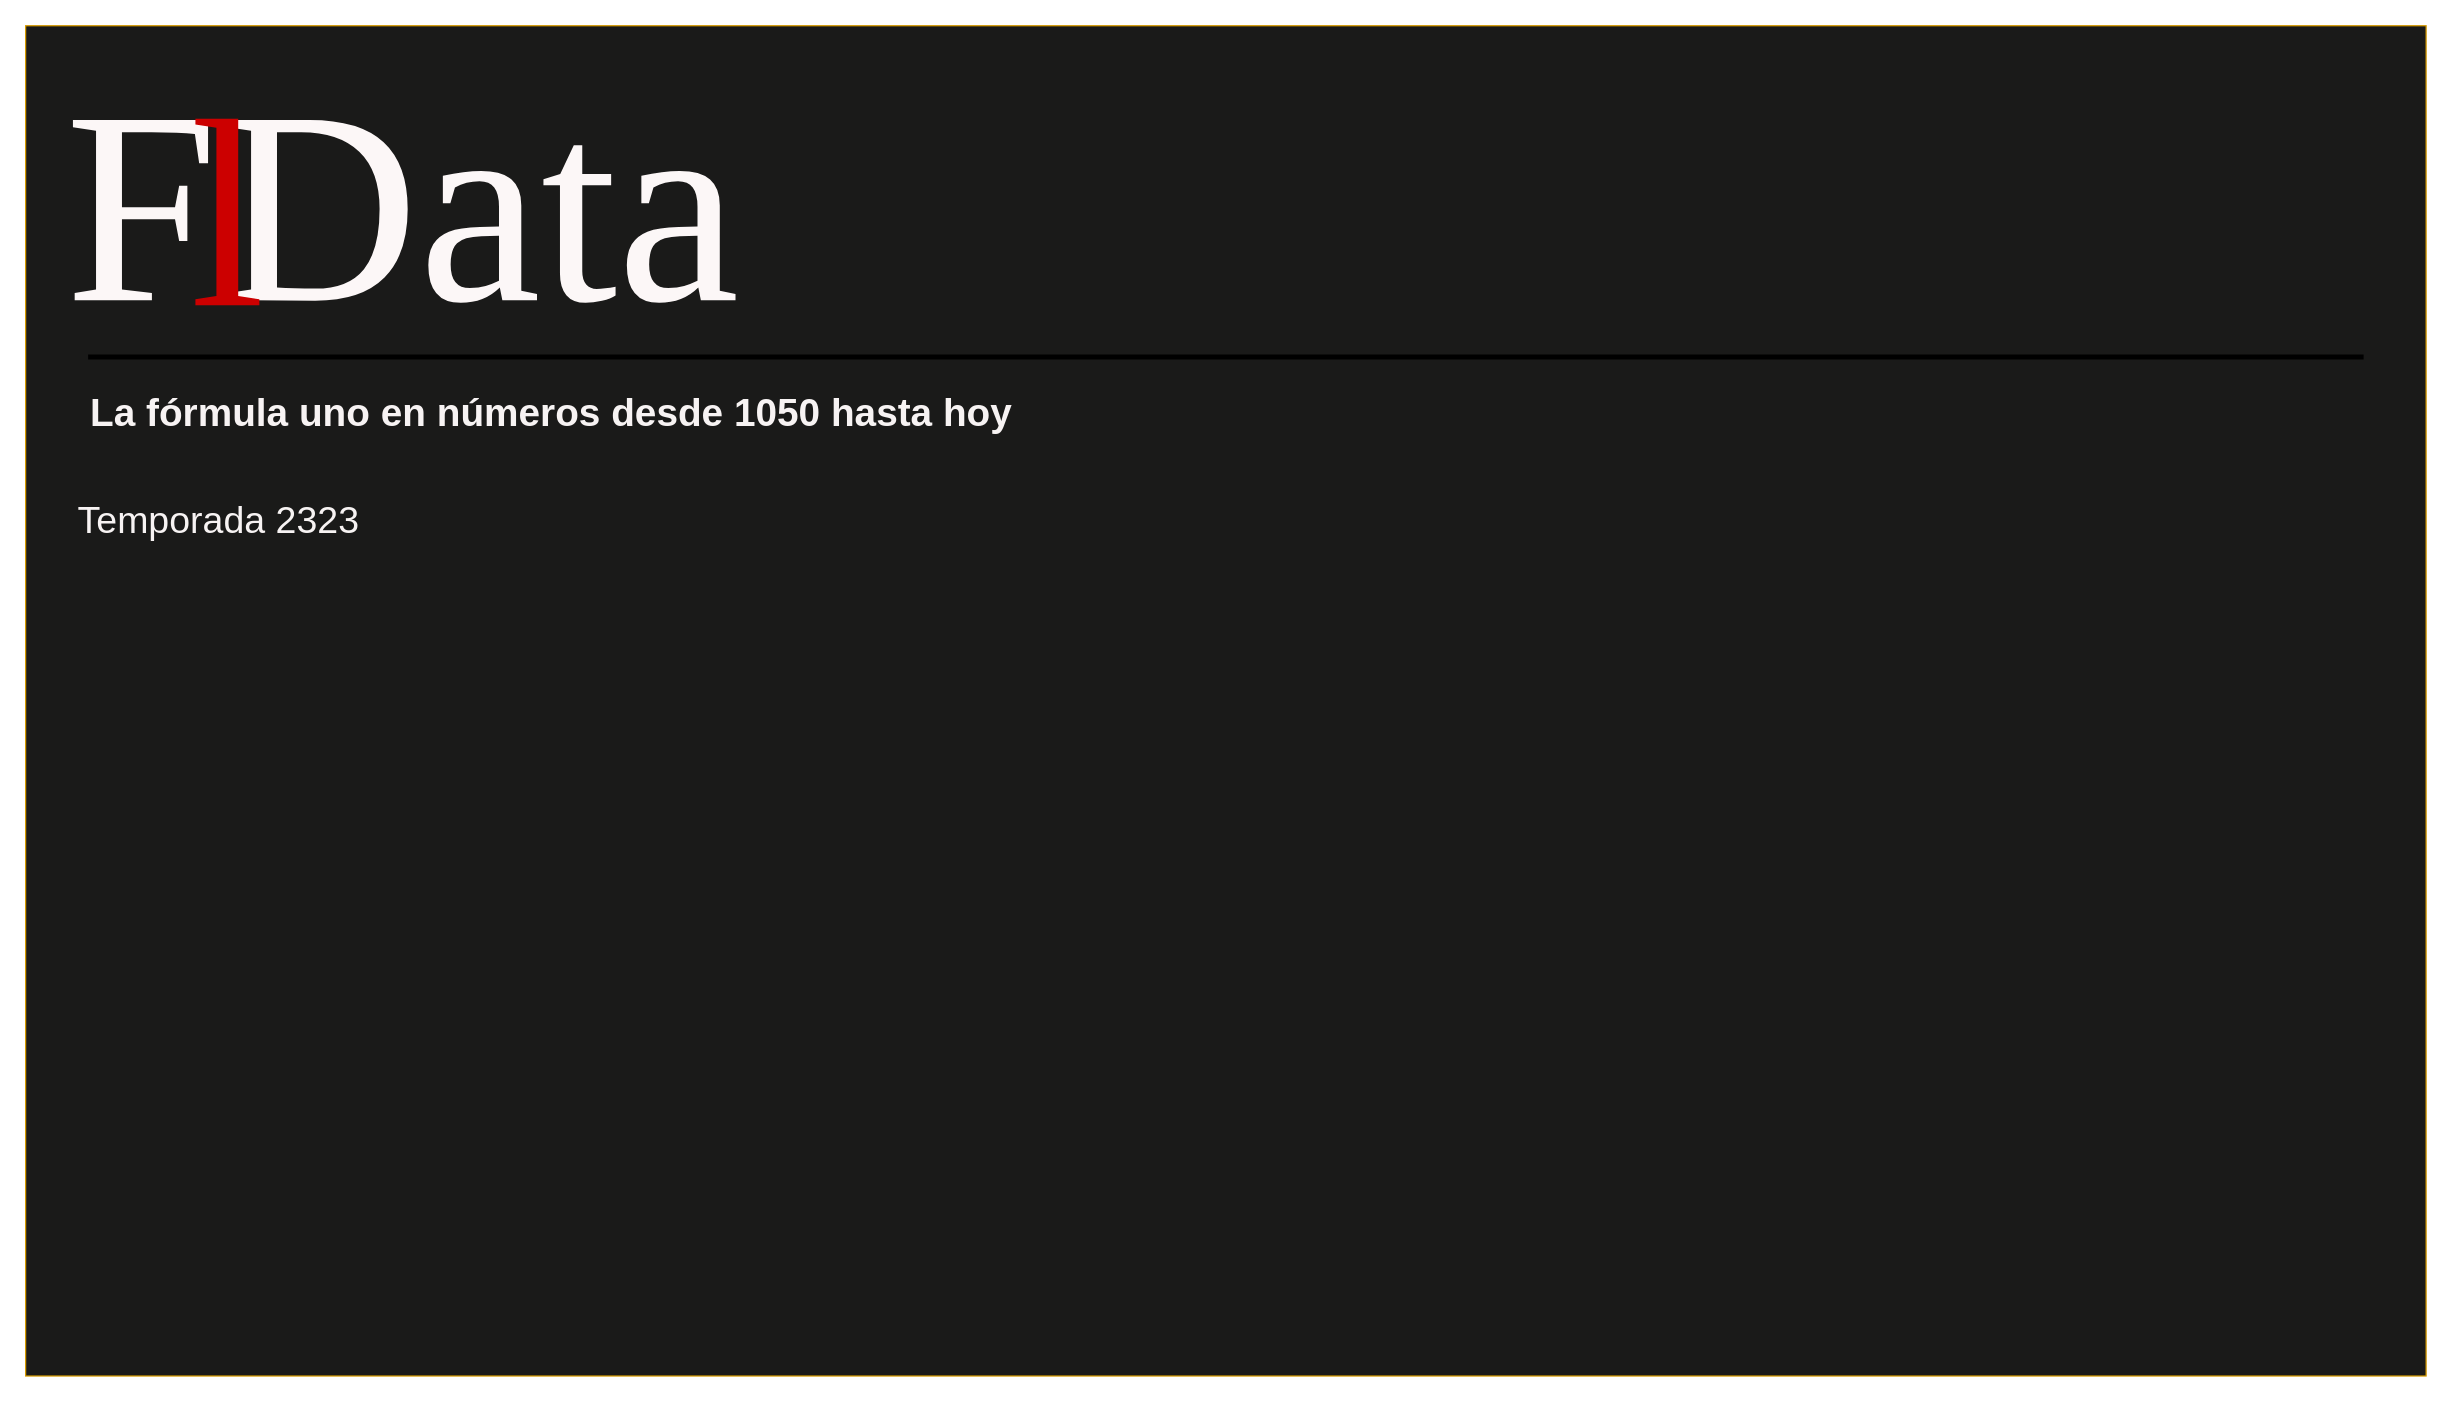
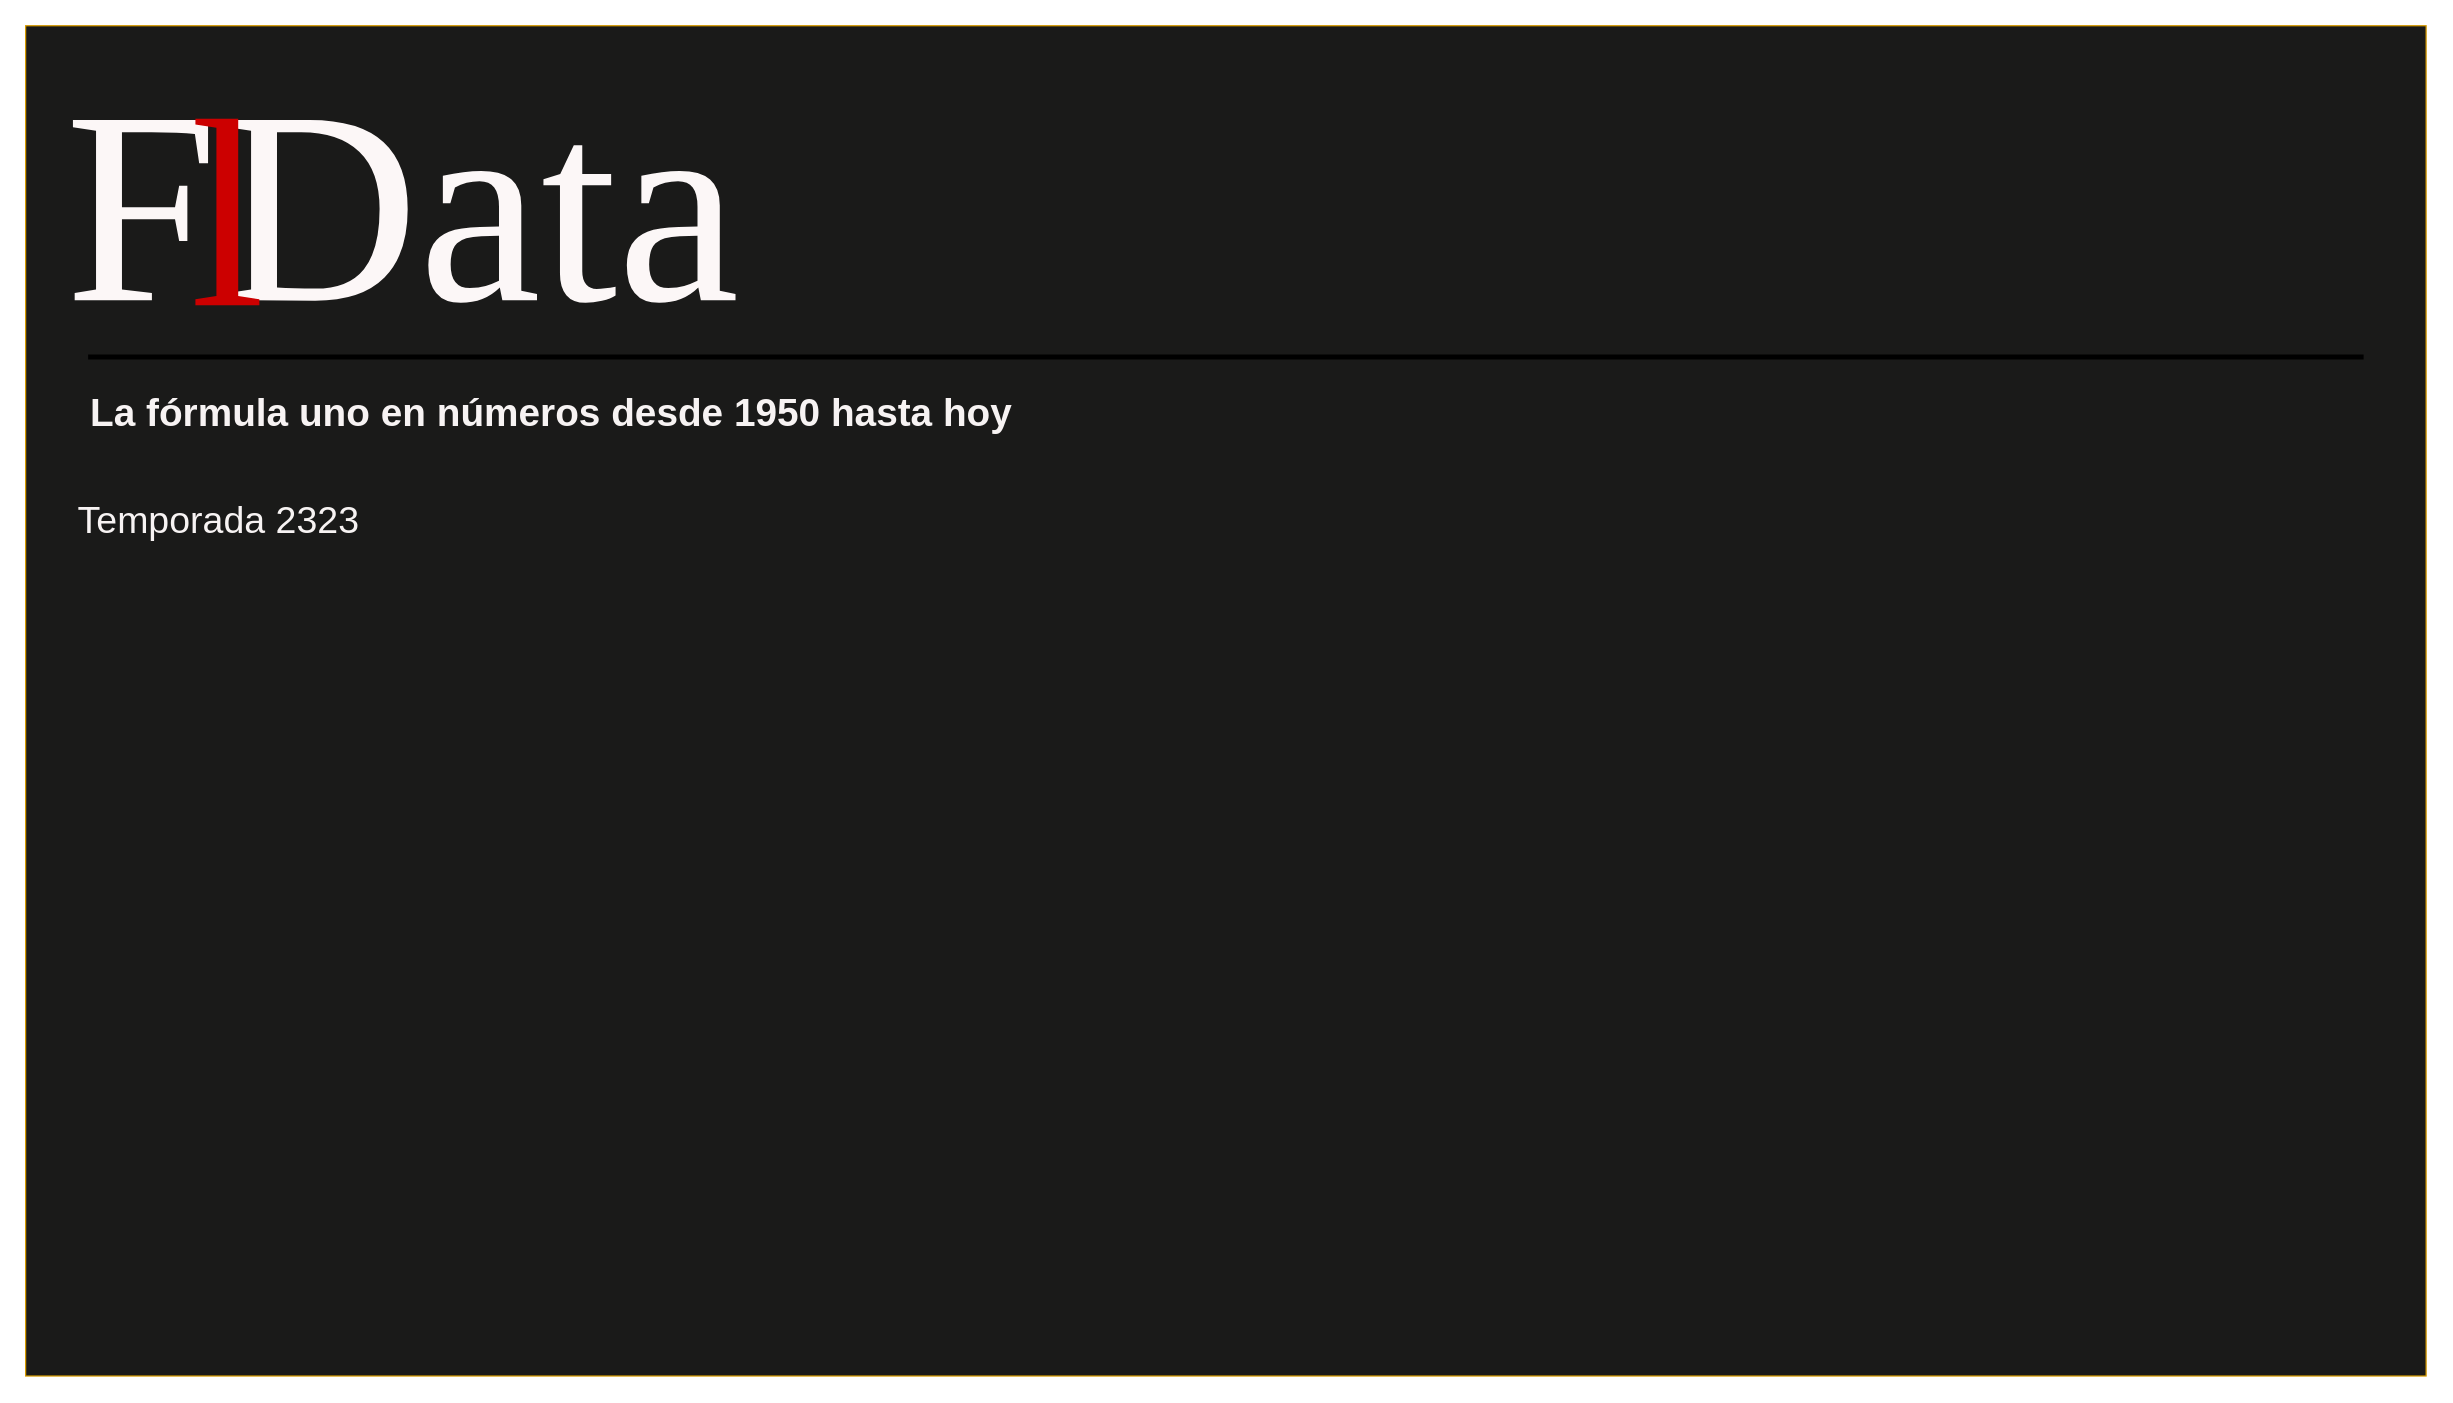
node "La fórmula uno en números desde 1050 hasta hoy": label "La fórmula uno en números desde 1050 hasta hoy" -> "La fórmula uno en números desde 1950 hasta hoy"
